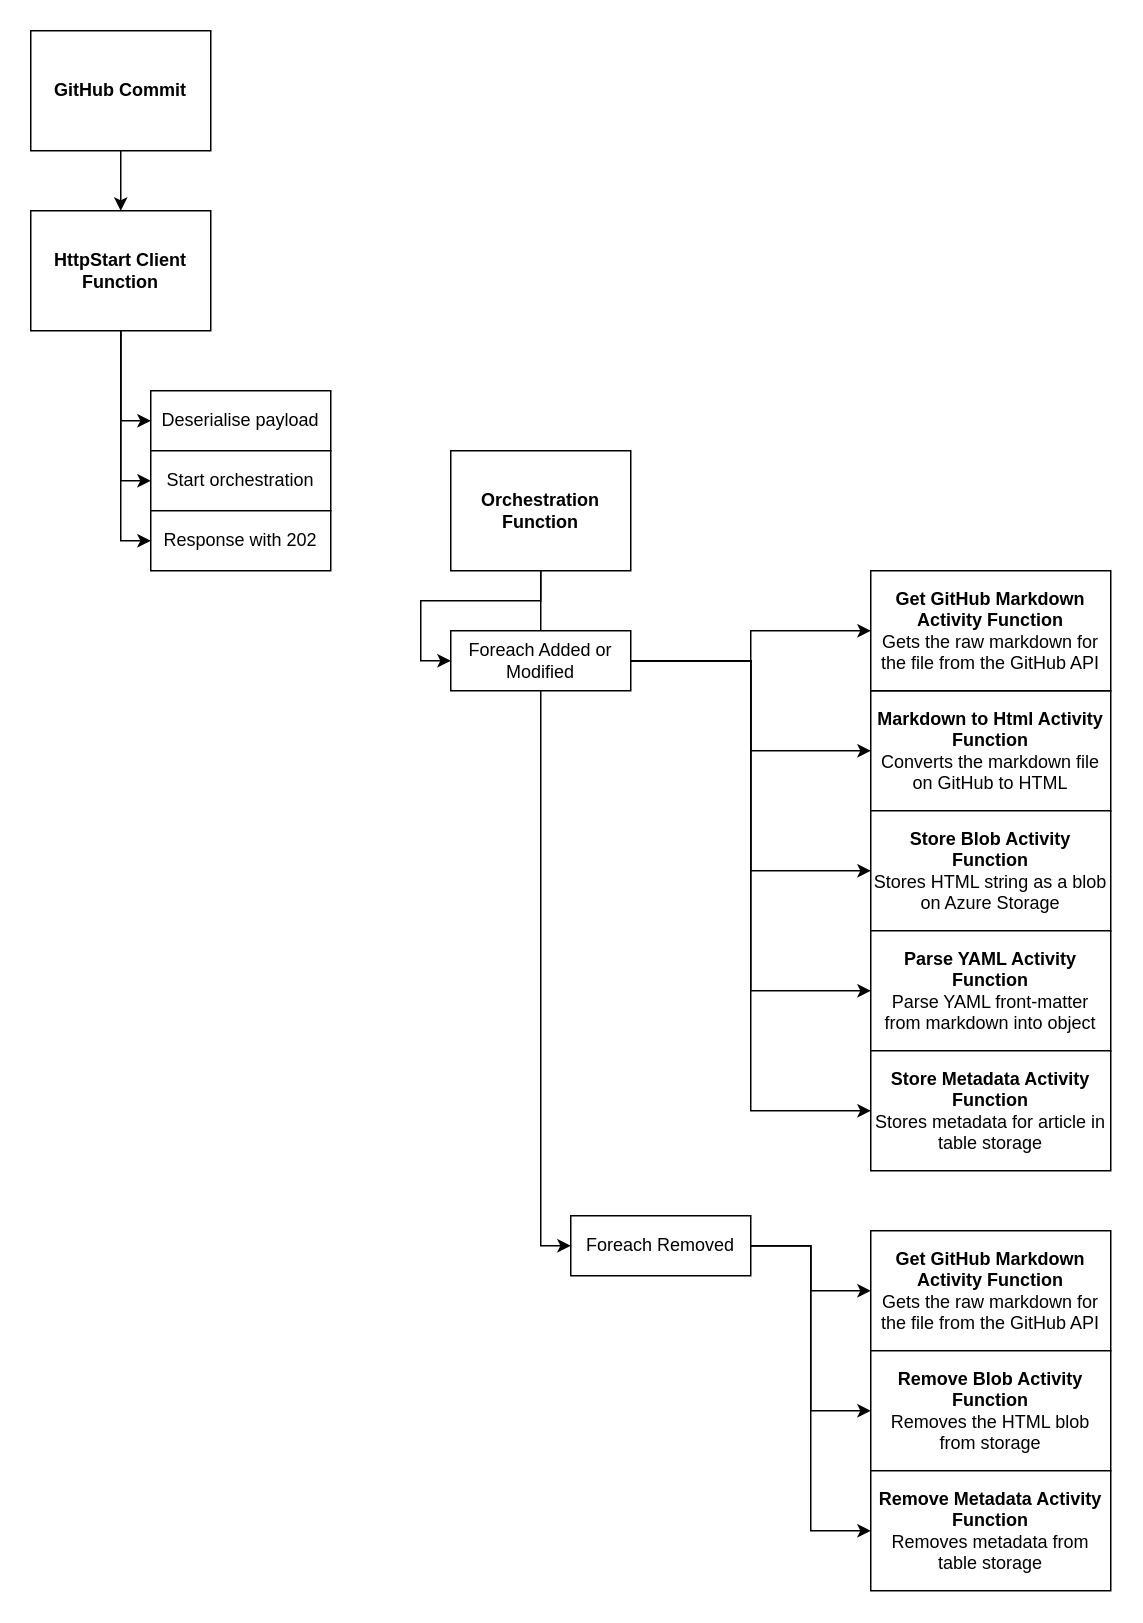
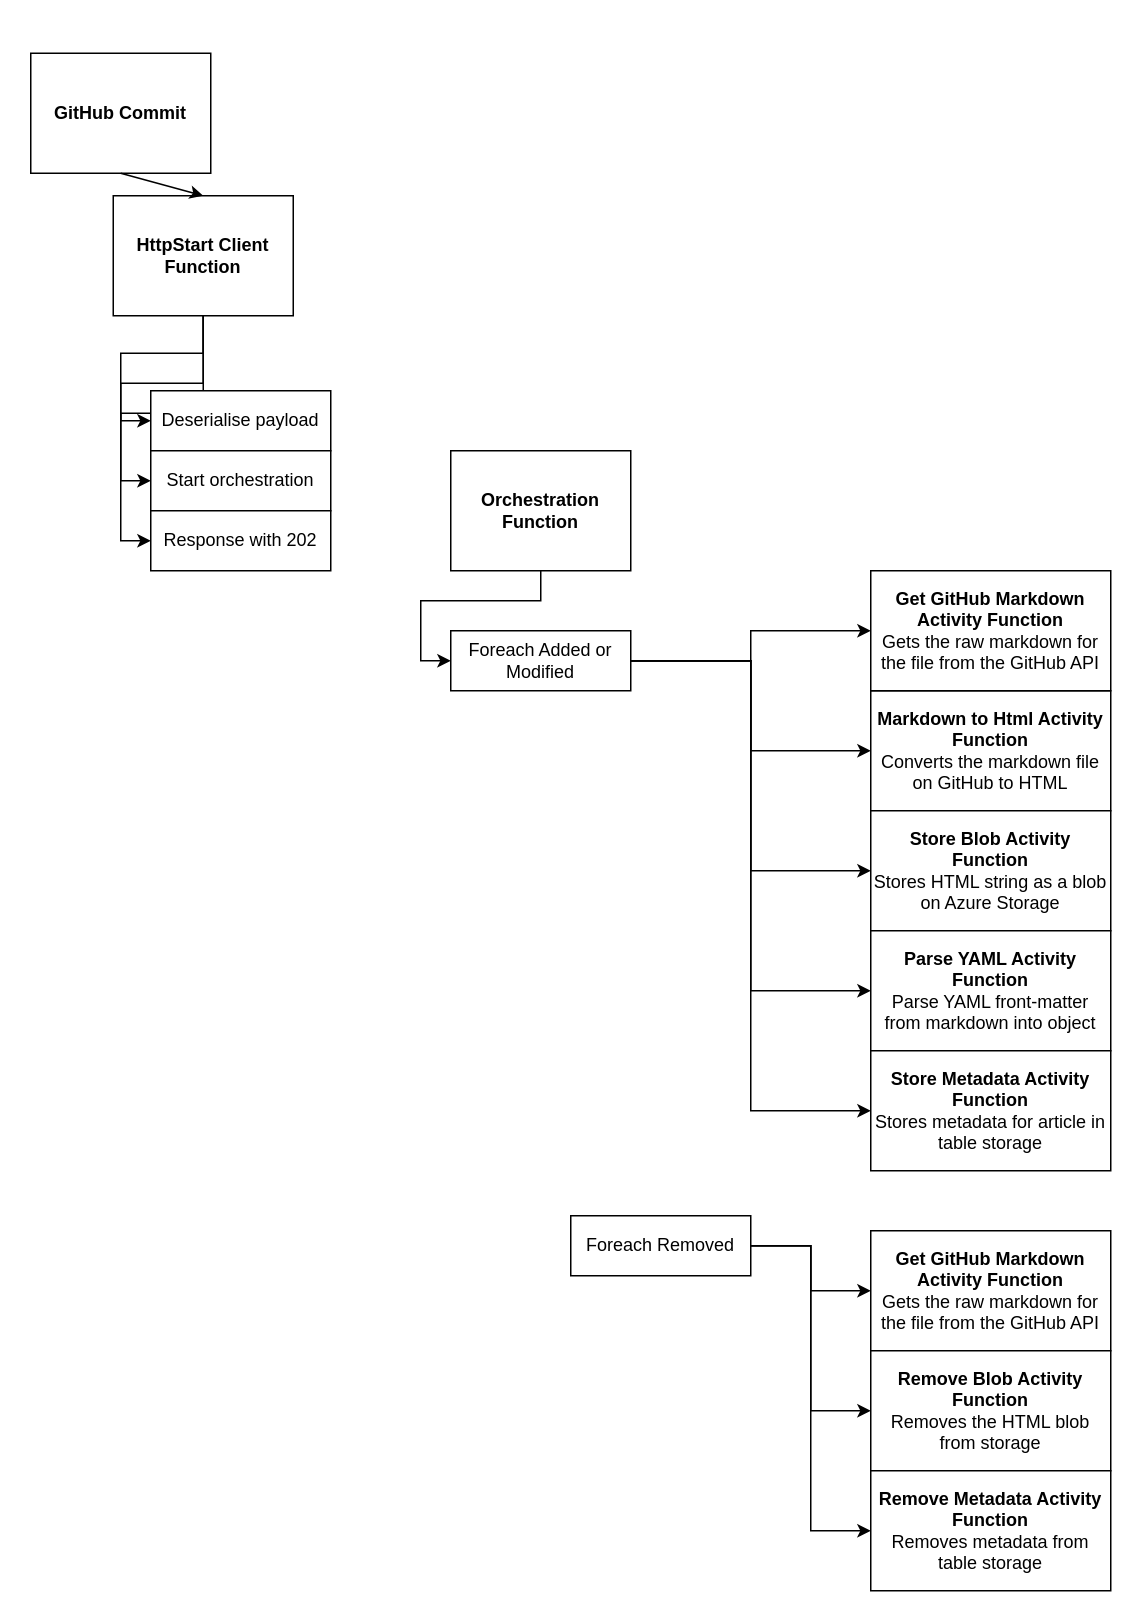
node "GitHub Commit": moved (121, 91) -> (121, 113)
node "HttpStart Client Function": moved (121, 271) -> (203, 256)
edge "Orchestration Function" -> "Foreach Removed": removed
